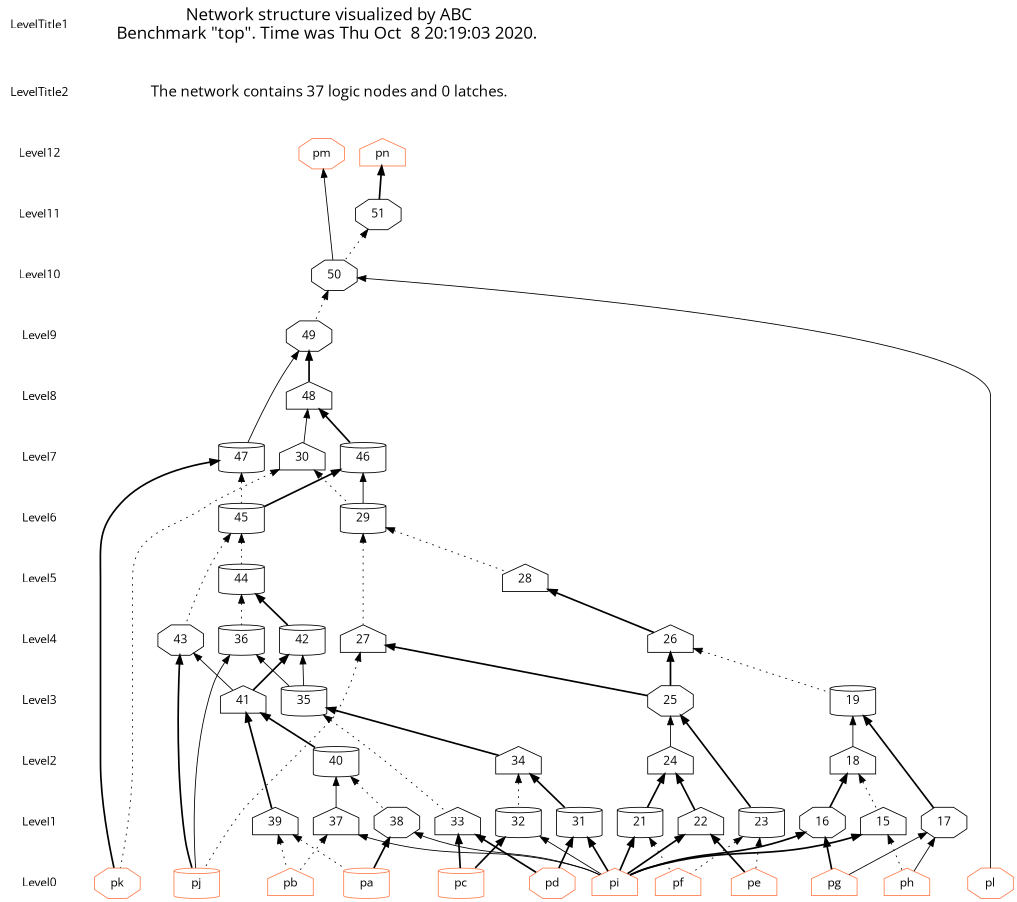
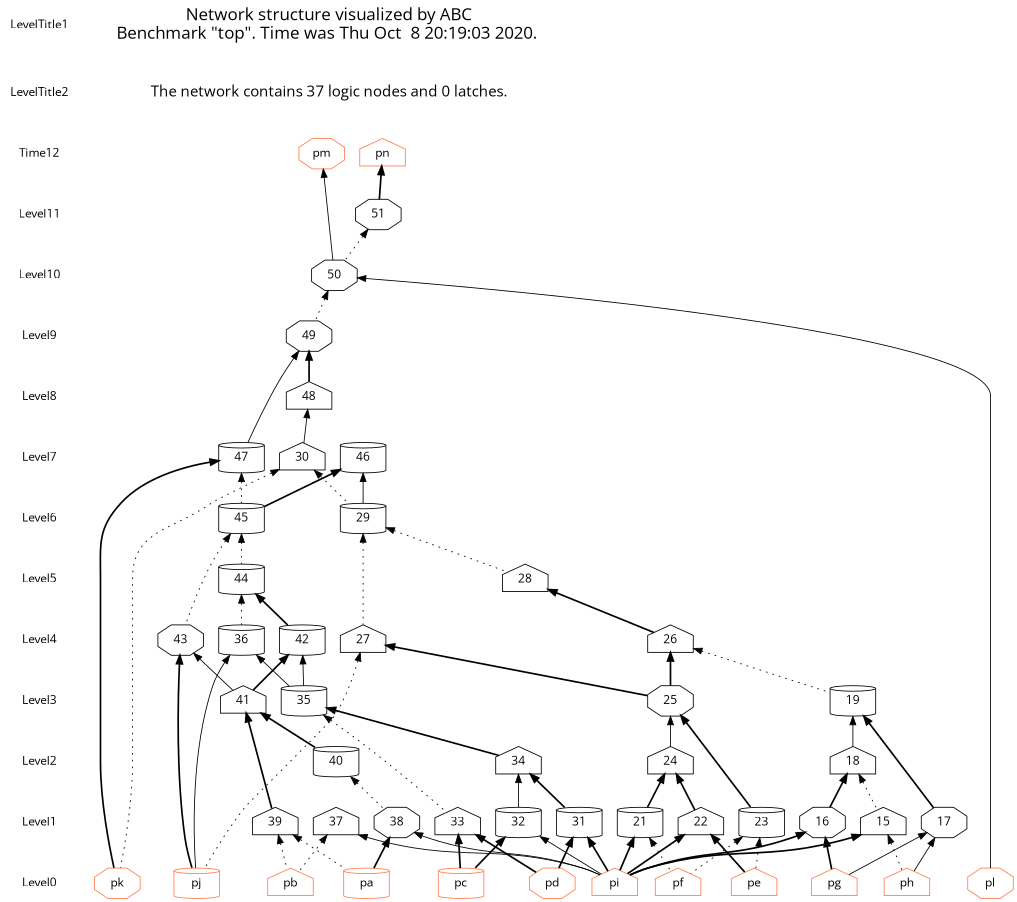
node "Level12": label "Level12" -> "Time12"
edge "46" -> "48": removed
edge "32" -> "34": style dotted -> solid
edge "37" -> "40": removed
